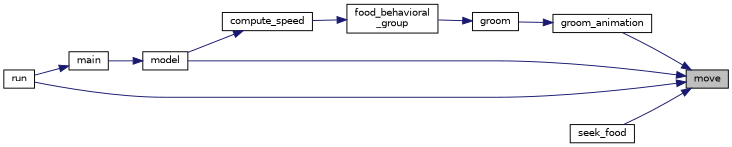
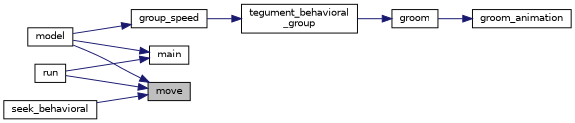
node "food_behavioral _group": label "food_behavioral _group" -> "tegument_behavioral _group"
node "compute_speed": label "compute_speed" -> "group_speed"
edge "groom_animation" -> "move": removed
edge "main" -> "model": reversed
node "seek_food": label "seek_food" -> "seek_behavioral"
